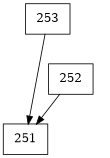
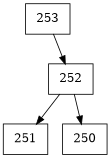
edge "253" -> "251": now "253" -> "252"
node "250": added
